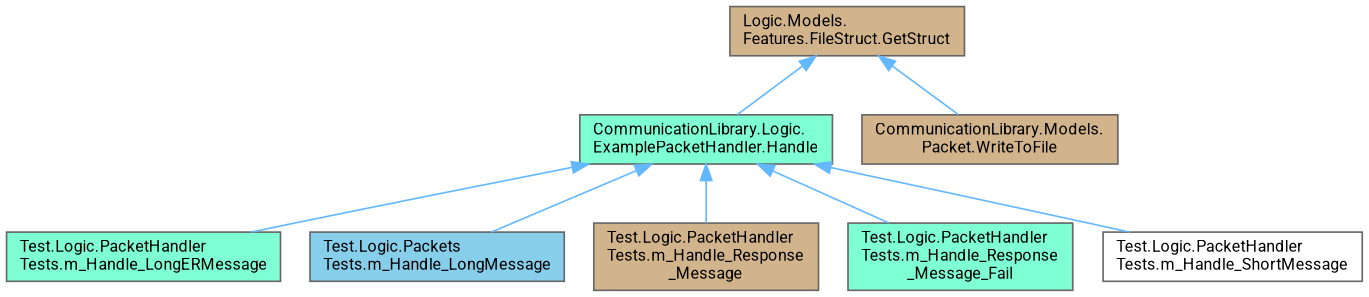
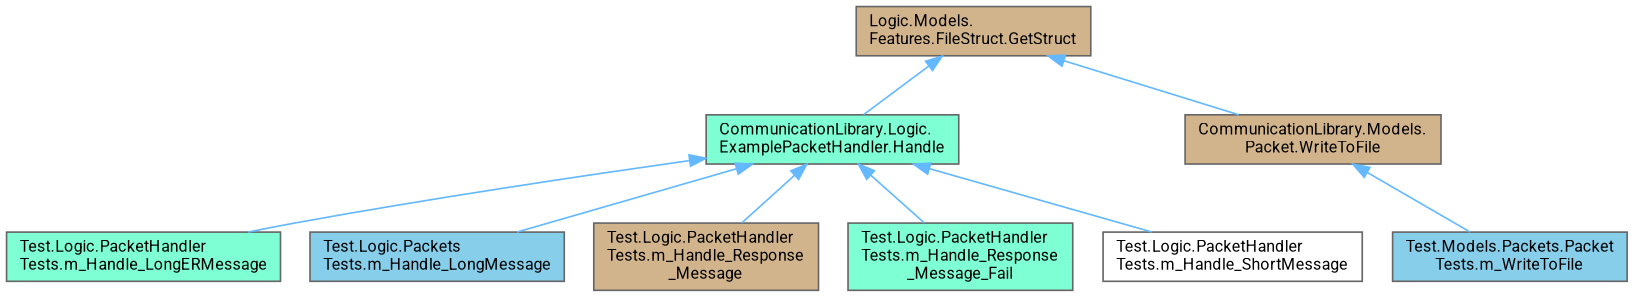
node "Test.Models.Packets.Packet Tests.m_WriteToFile": added
